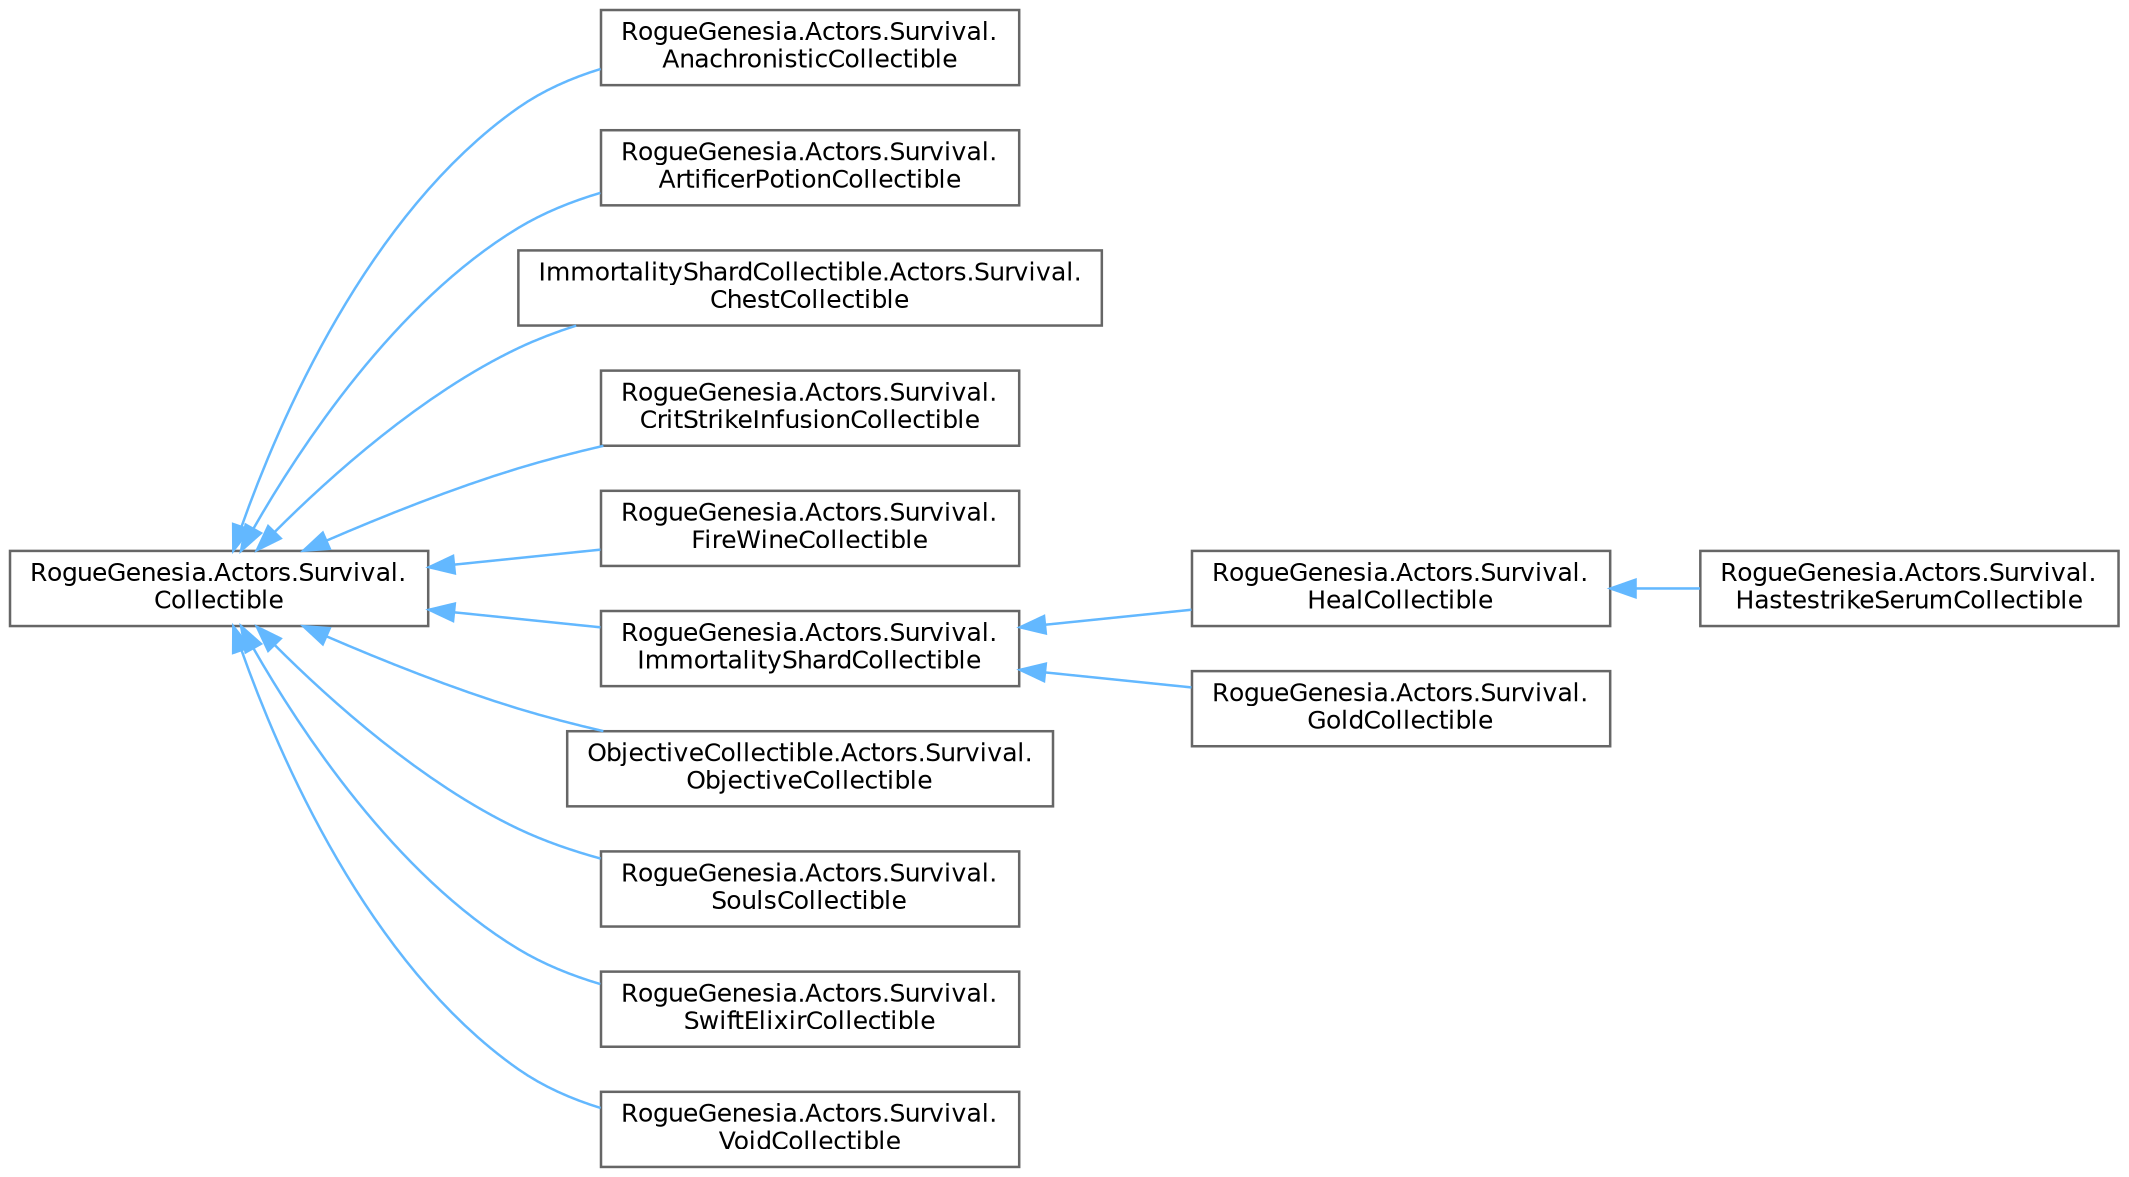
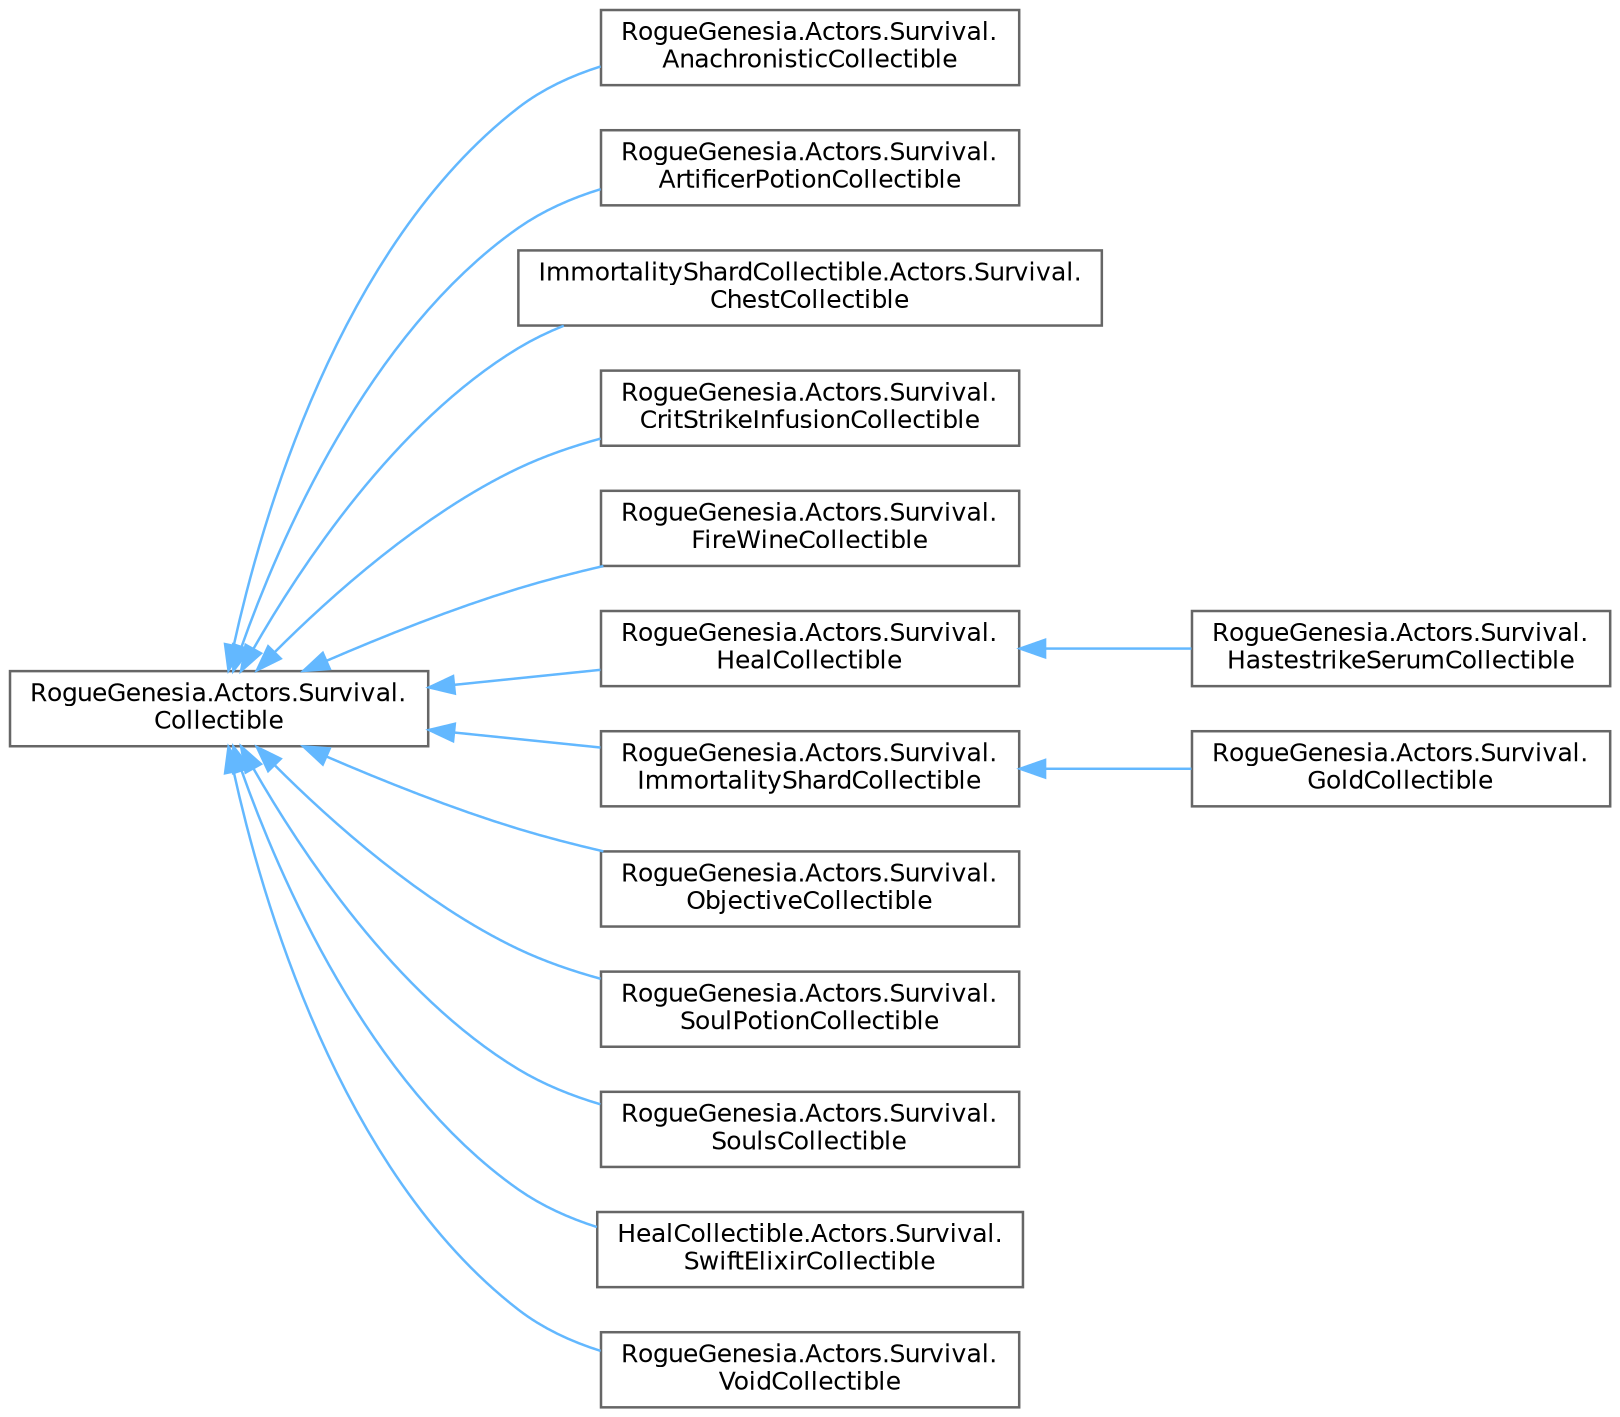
edge "RogueGenesia.Actors.Survival. HealCollectible" -> "RogueGenesia.Actors.Survival. ImmortalityShardCollectible": now "RogueGenesia.Actors.Survival. HealCollectible" -> "RogueGenesia.Actors.Survival. Collectible"
node "ObjectiveCollectible.Actors.Survival. ObjectiveCollectible": label "ObjectiveCollectible.Actors.Survival. ObjectiveCollectible" -> "RogueGenesia.Actors.Survival. ObjectiveCollectible"
node "RogueGenesia.Actors.Survival. SwiftElixirCollectible": label "RogueGenesia.Actors.Survival. SwiftElixirCollectible" -> "HealCollectible.Actors.Survival. SwiftElixirCollectible"
node "RogueGenesia.Actors.Survival. SoulPotionCollectible": added
